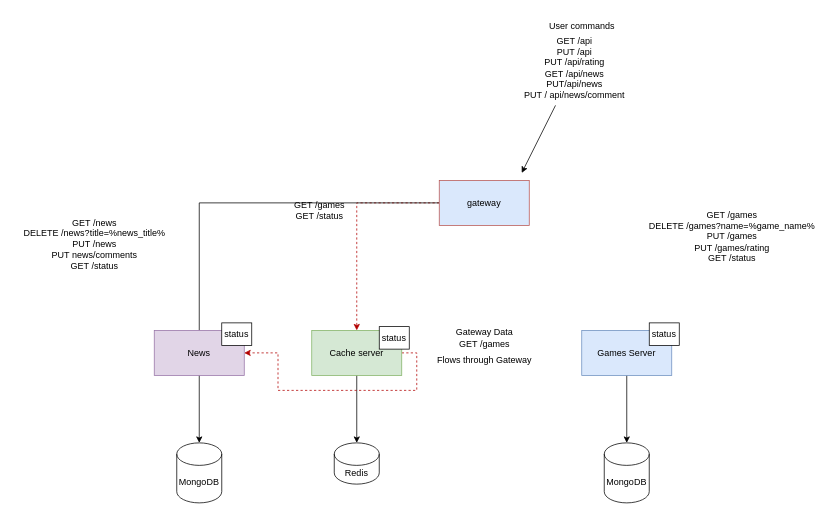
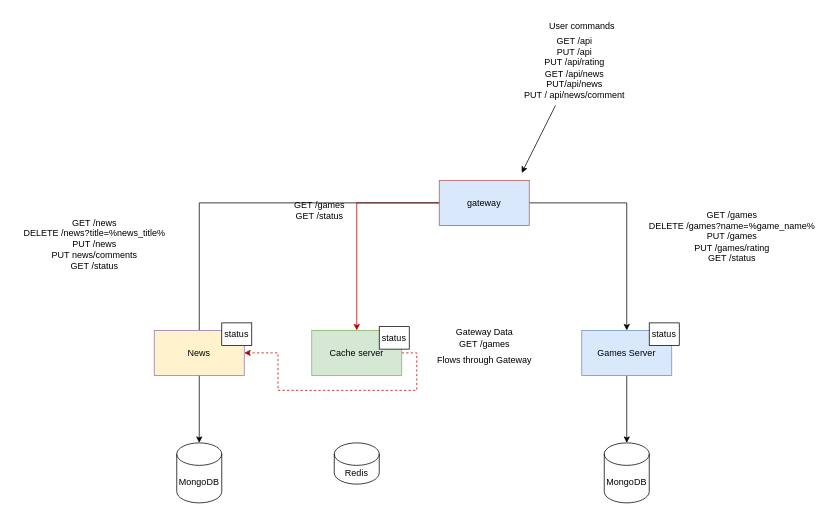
edge "gateway" -> "Games Server": added
edge "gateway" -> "Cache server": style dashed -> solid
node "News": fillcolor #e1d5e7 -> #fff2cc
edge "Cache server" -> "Redis": removed
